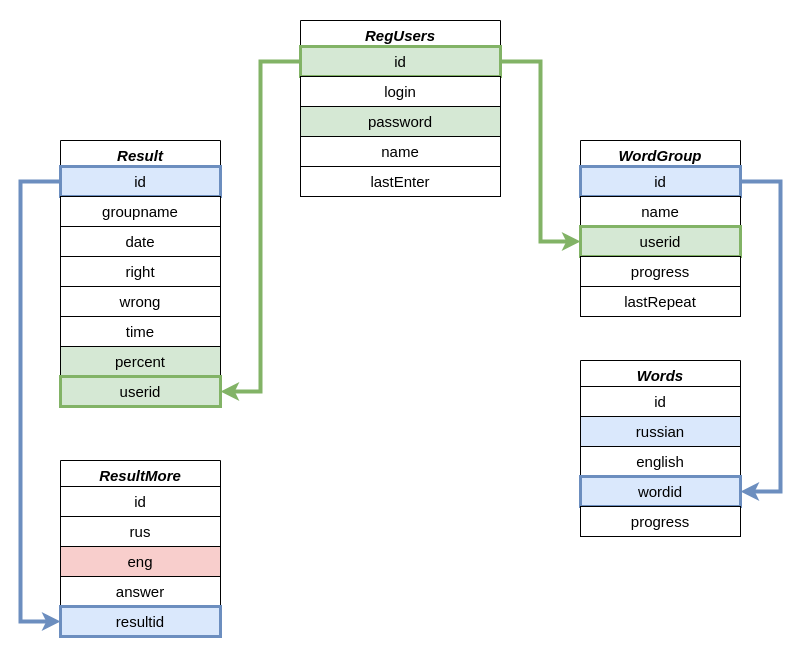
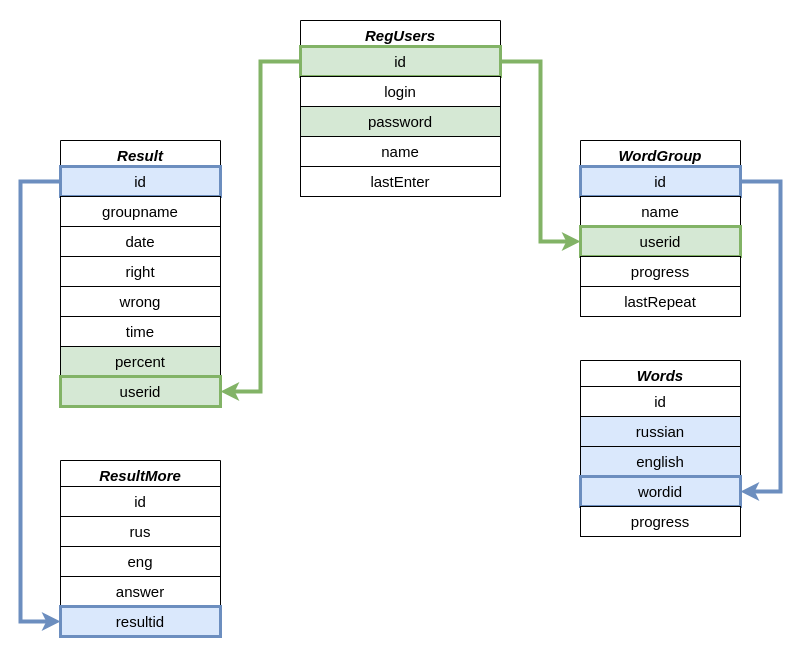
node "english": fillcolor #ffffff -> #dae8fc
node "eng": fillcolor #f8cecc -> #ffffff
